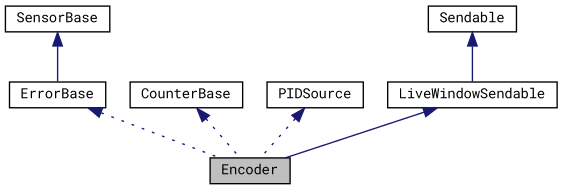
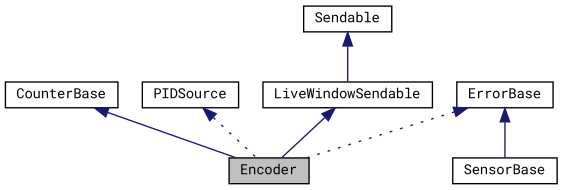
edge "ErrorBase" -> "SensorBase": reversed
edge "Encoder" -> "CounterBase": style dotted -> solid
